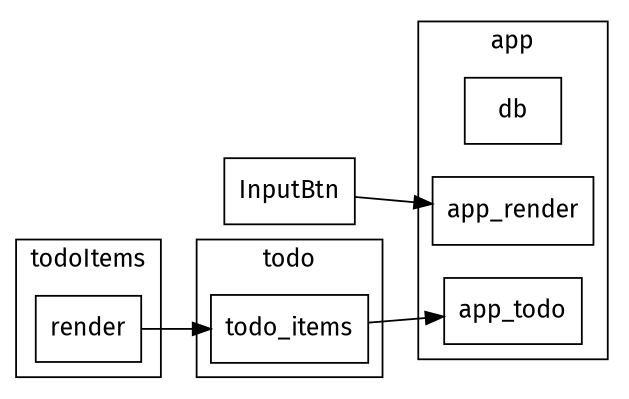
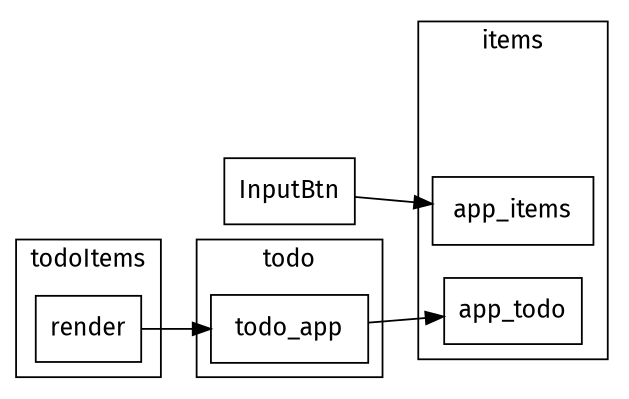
cluster "app": label "app" -> "items"
node "db": removed
node "app_render": label "app_render" -> "app_items"
node "todo_items": label "todo_items" -> "todo_app"
